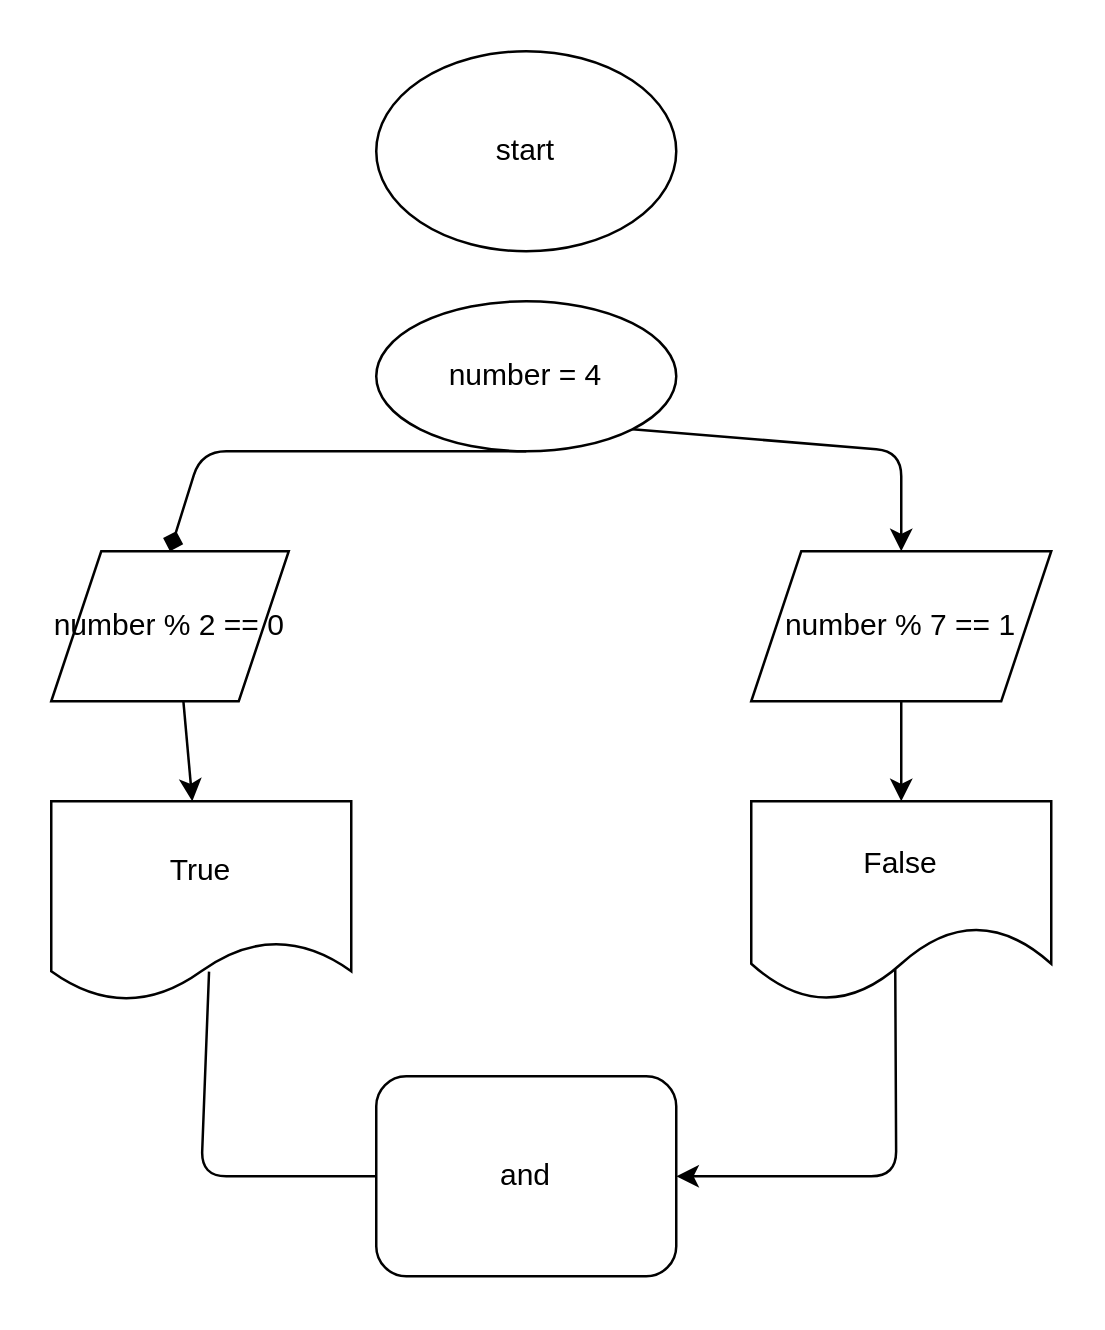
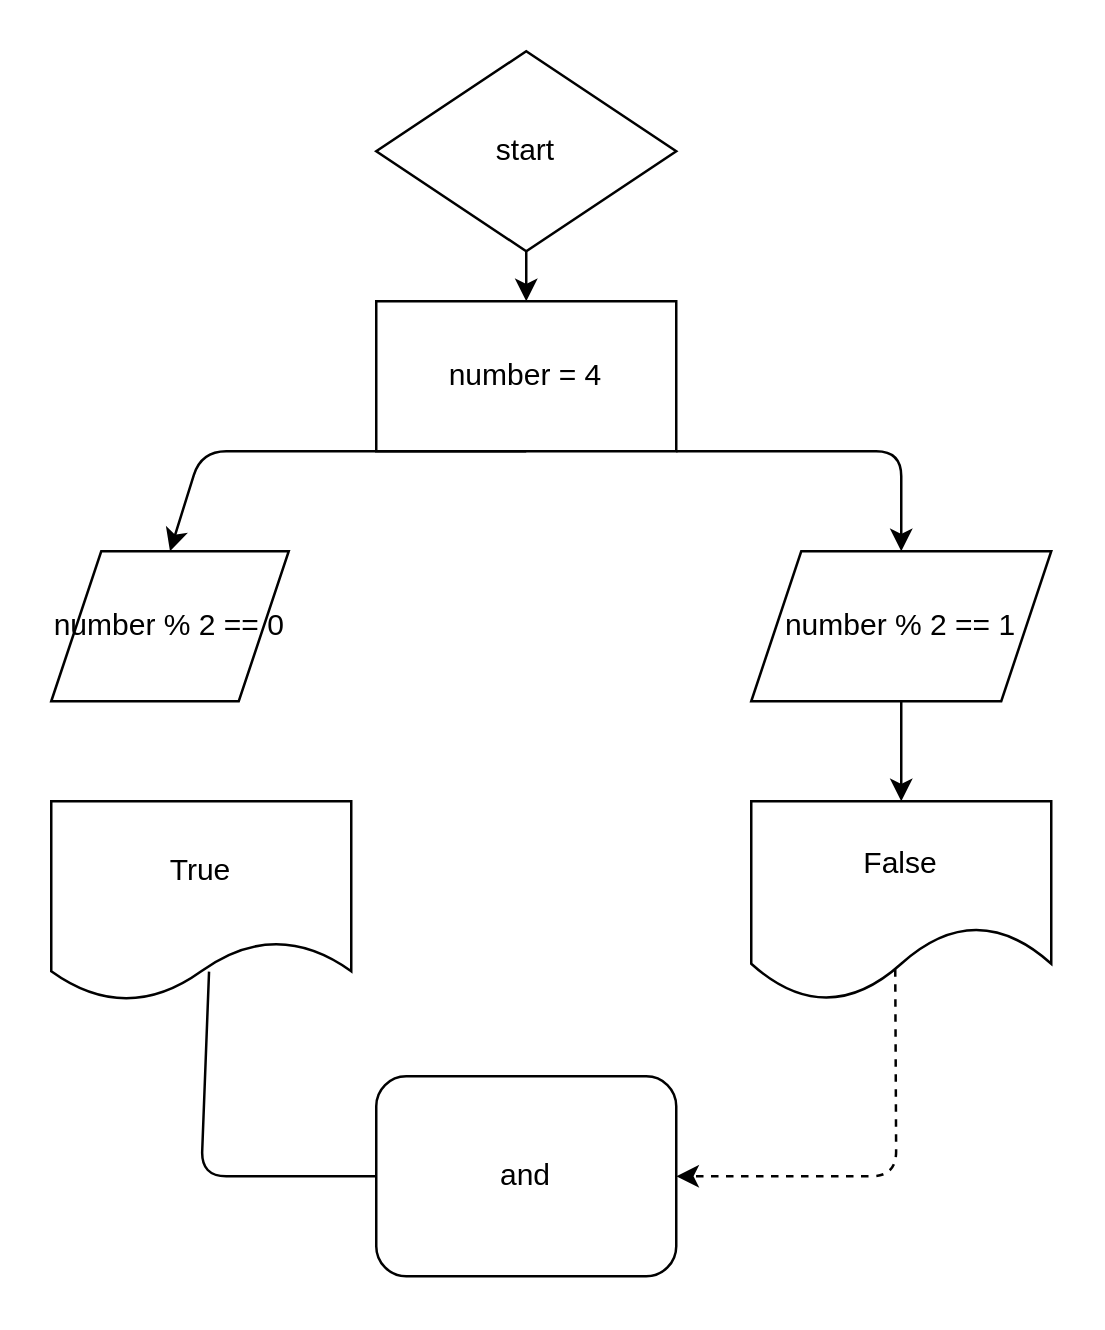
node "start": shape ellipse -> diamond
edge "start" -> "number = 4": added
node "number = 4": shape ellipse -> rectangle
edge "number = 4" -> "number % 2 == 0": arrowhead diamond -> classic
node "number % 7 == 1": label "number % 7 == 1" -> "number % 2 == 1"
edge "number % 2 == 0" -> "True": removed
edge "False" -> "and": style solid -> dashed
